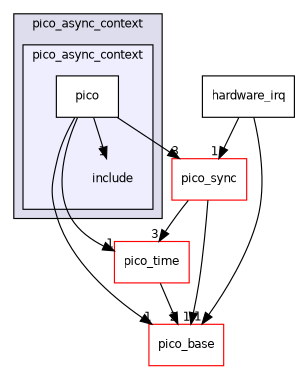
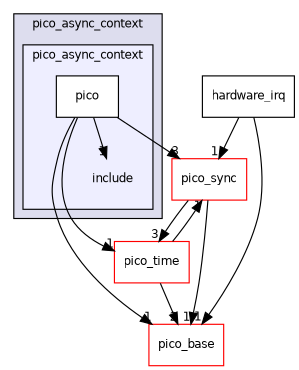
edge "pico_time" -> "pico_sync": added
